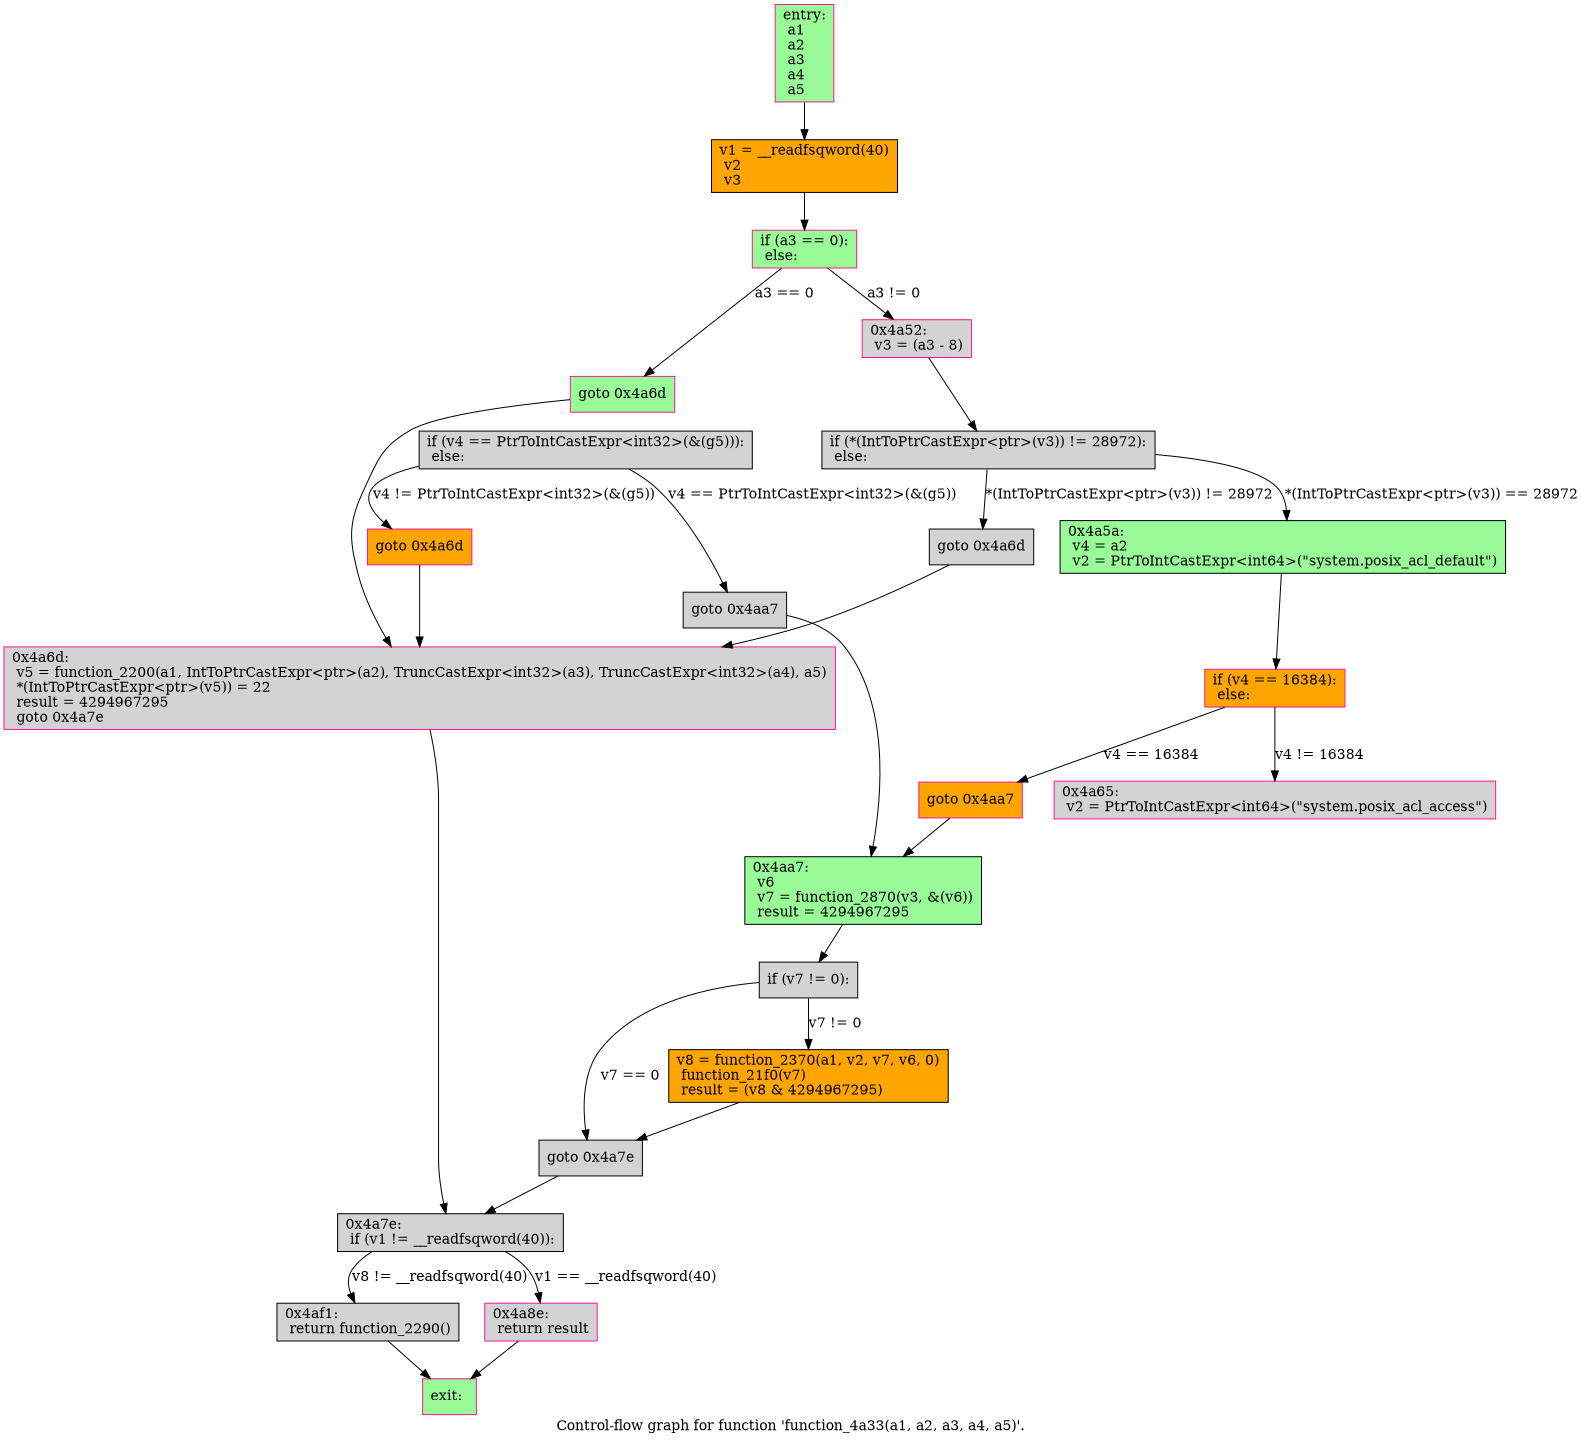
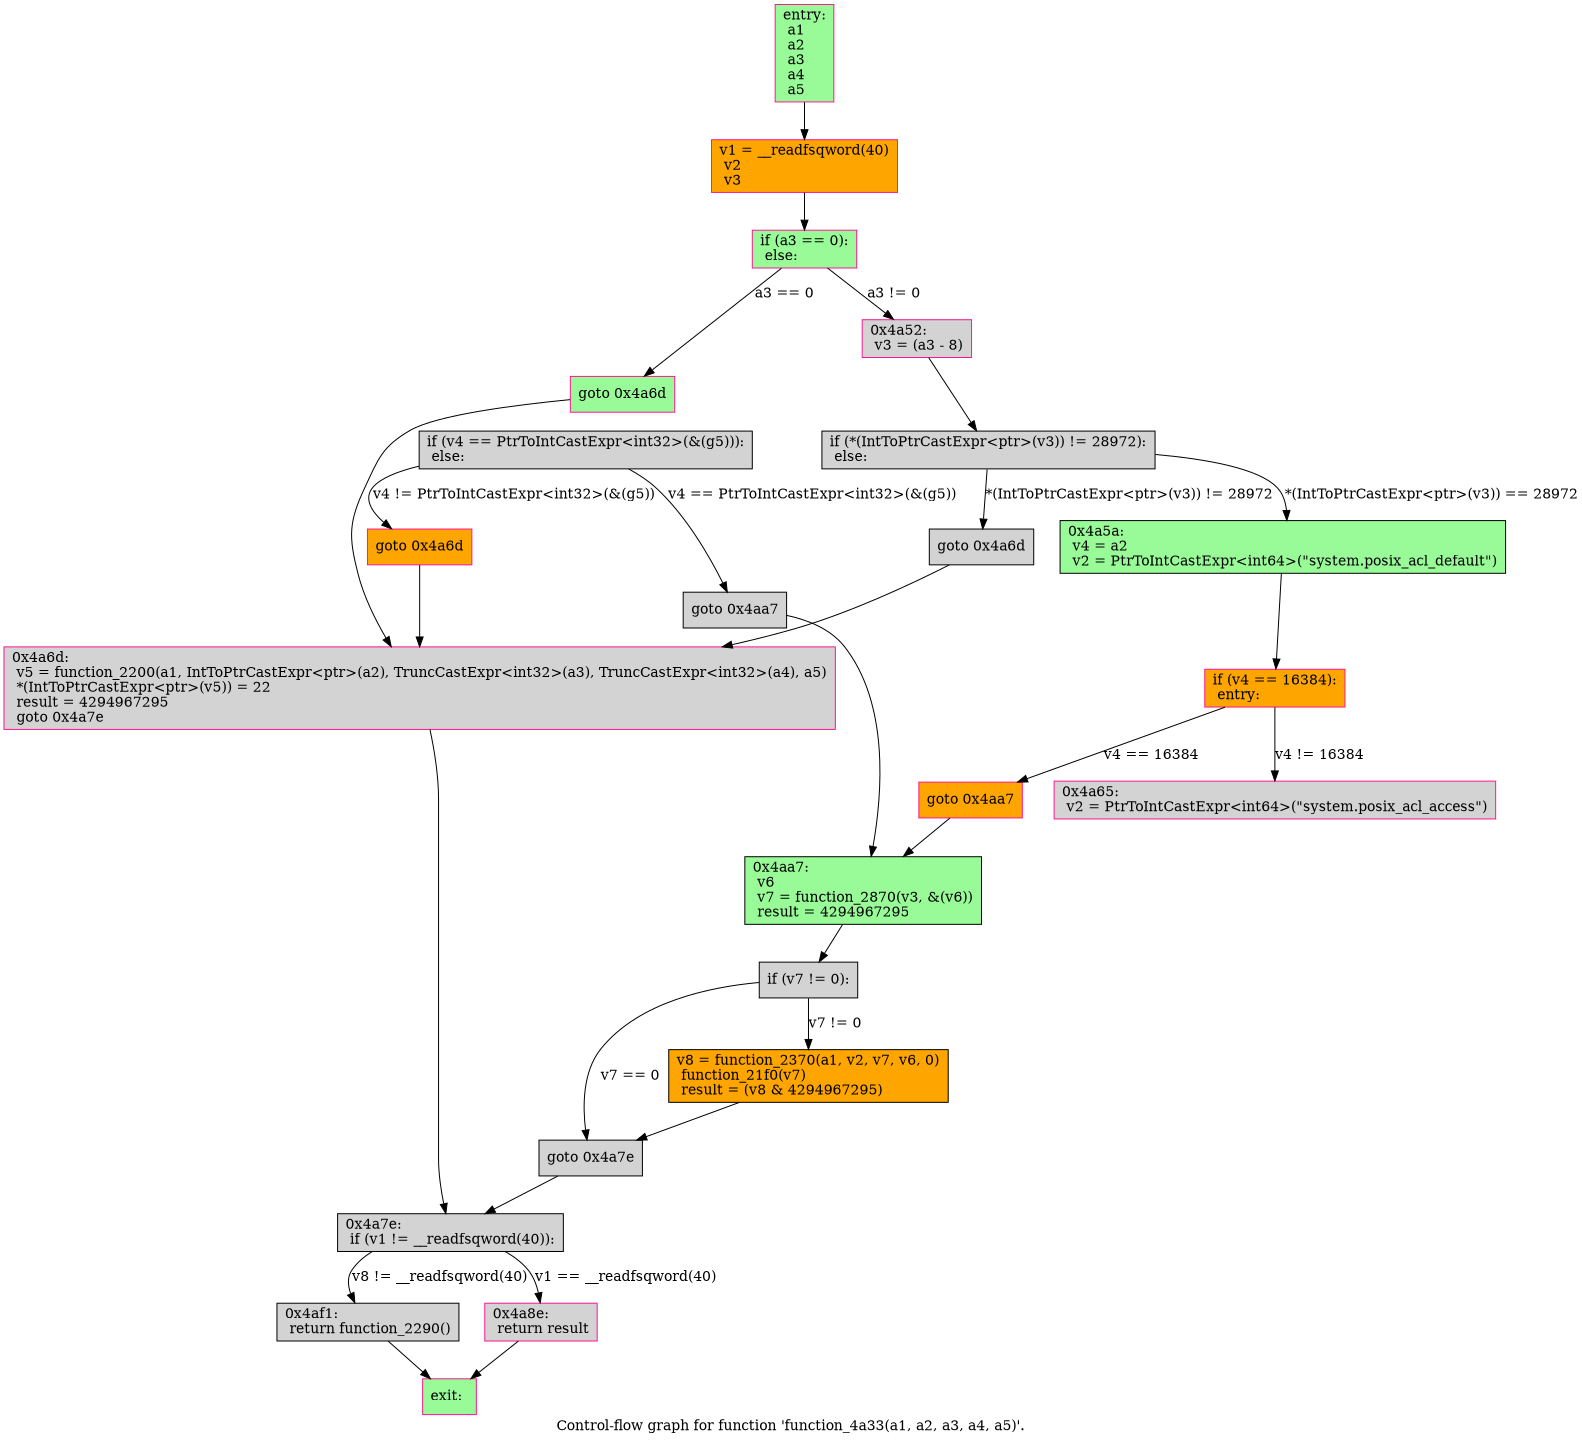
node "v1 = __readfsqword(40)": color black -> deeppink
node "if (v4 == 16384):": text "else:" -> "entry:"
